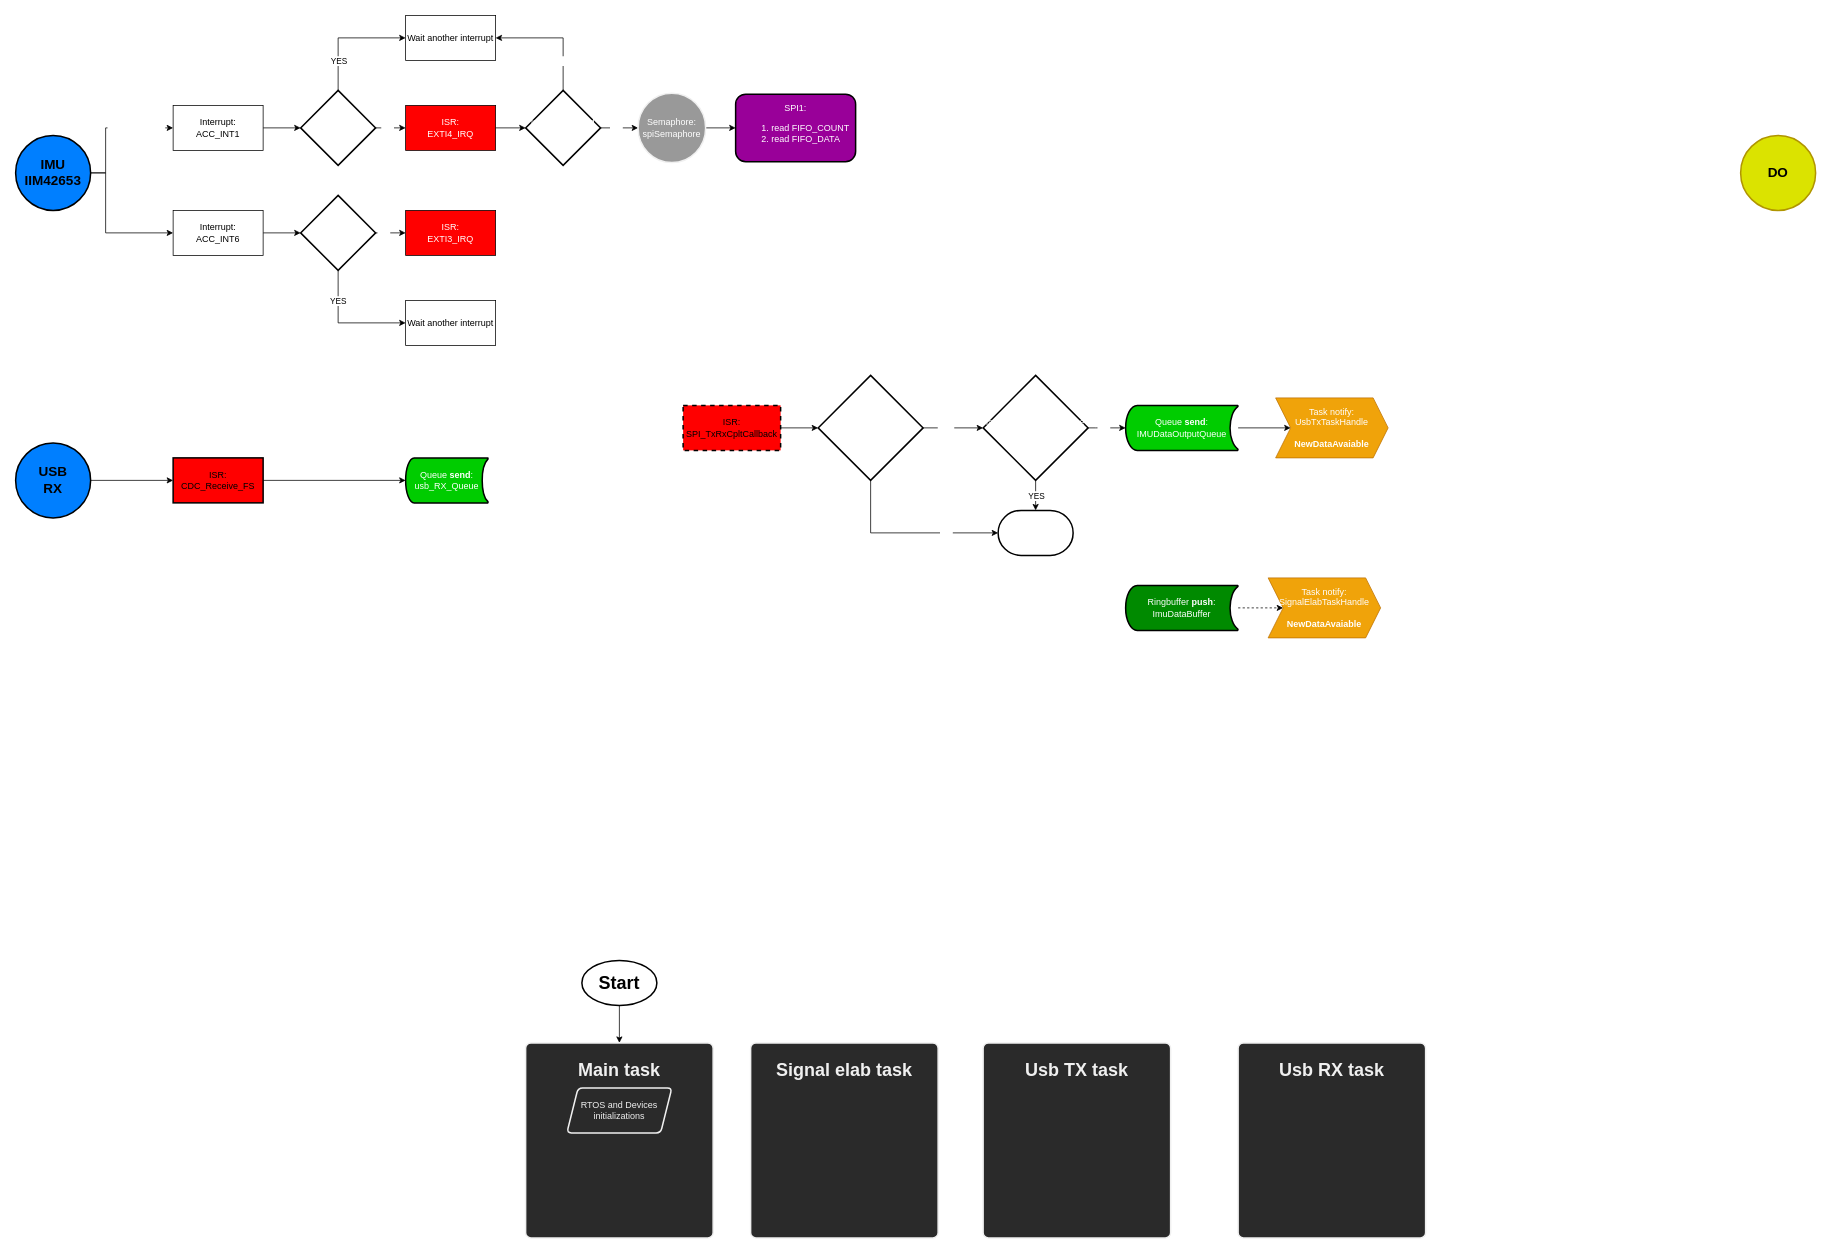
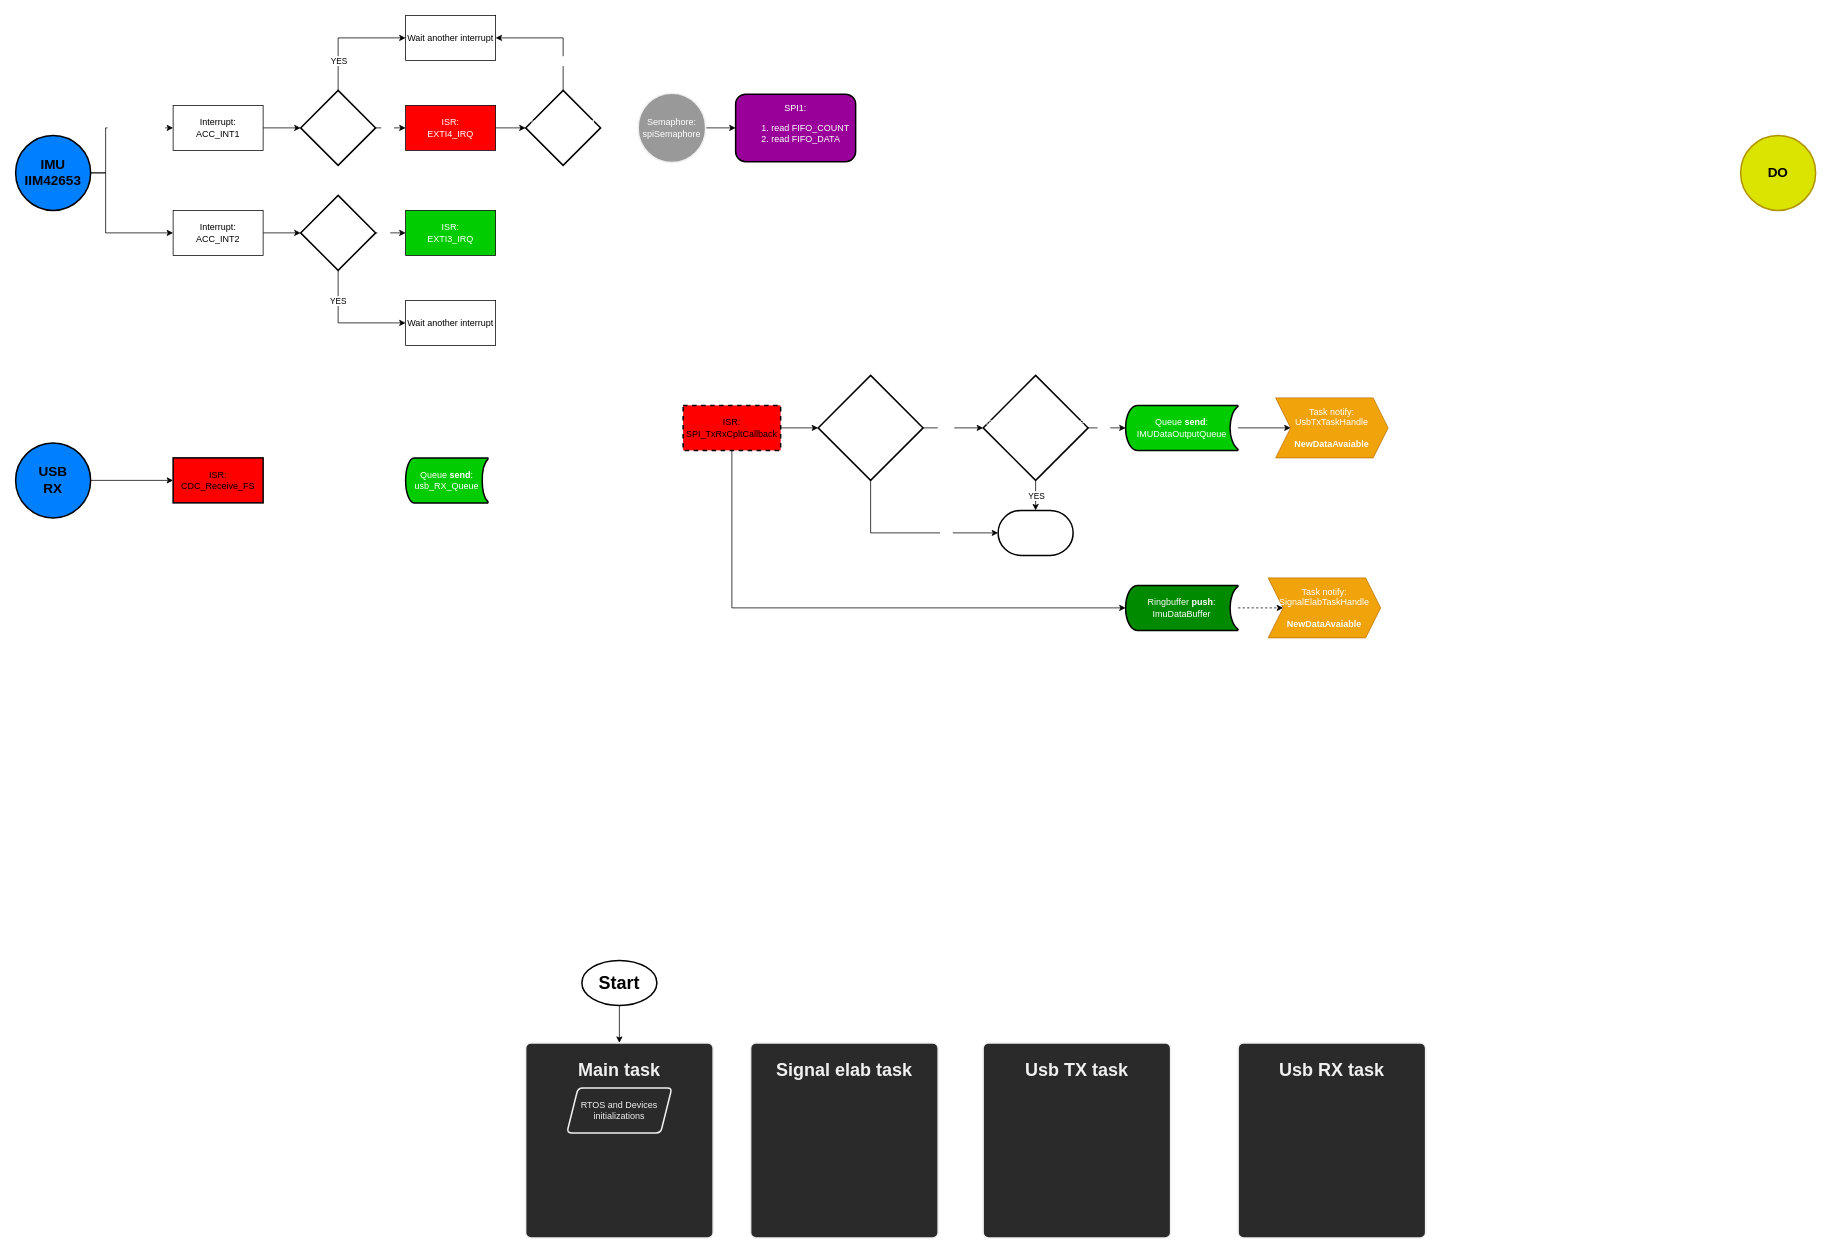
edge "is previous read running?" -> "Semaphore: spiSemaphore": removed, label "NO"
node "Interrupt: ACC_INT6": label "Interrupt: ACC_INT6" -> "Interrupt: ACC_INT2"
node "ISR: EXTI3_IRQ": fillcolor #ff0000 -> #00cc00
edge "ISR: CDC_Receive_FS" -> "Queue send: usb_RX_Queue": removed
edge "ISR: SPI_TxRxCpltCallback" -> "Ringbuffer push: ImuDataBuffer": added
